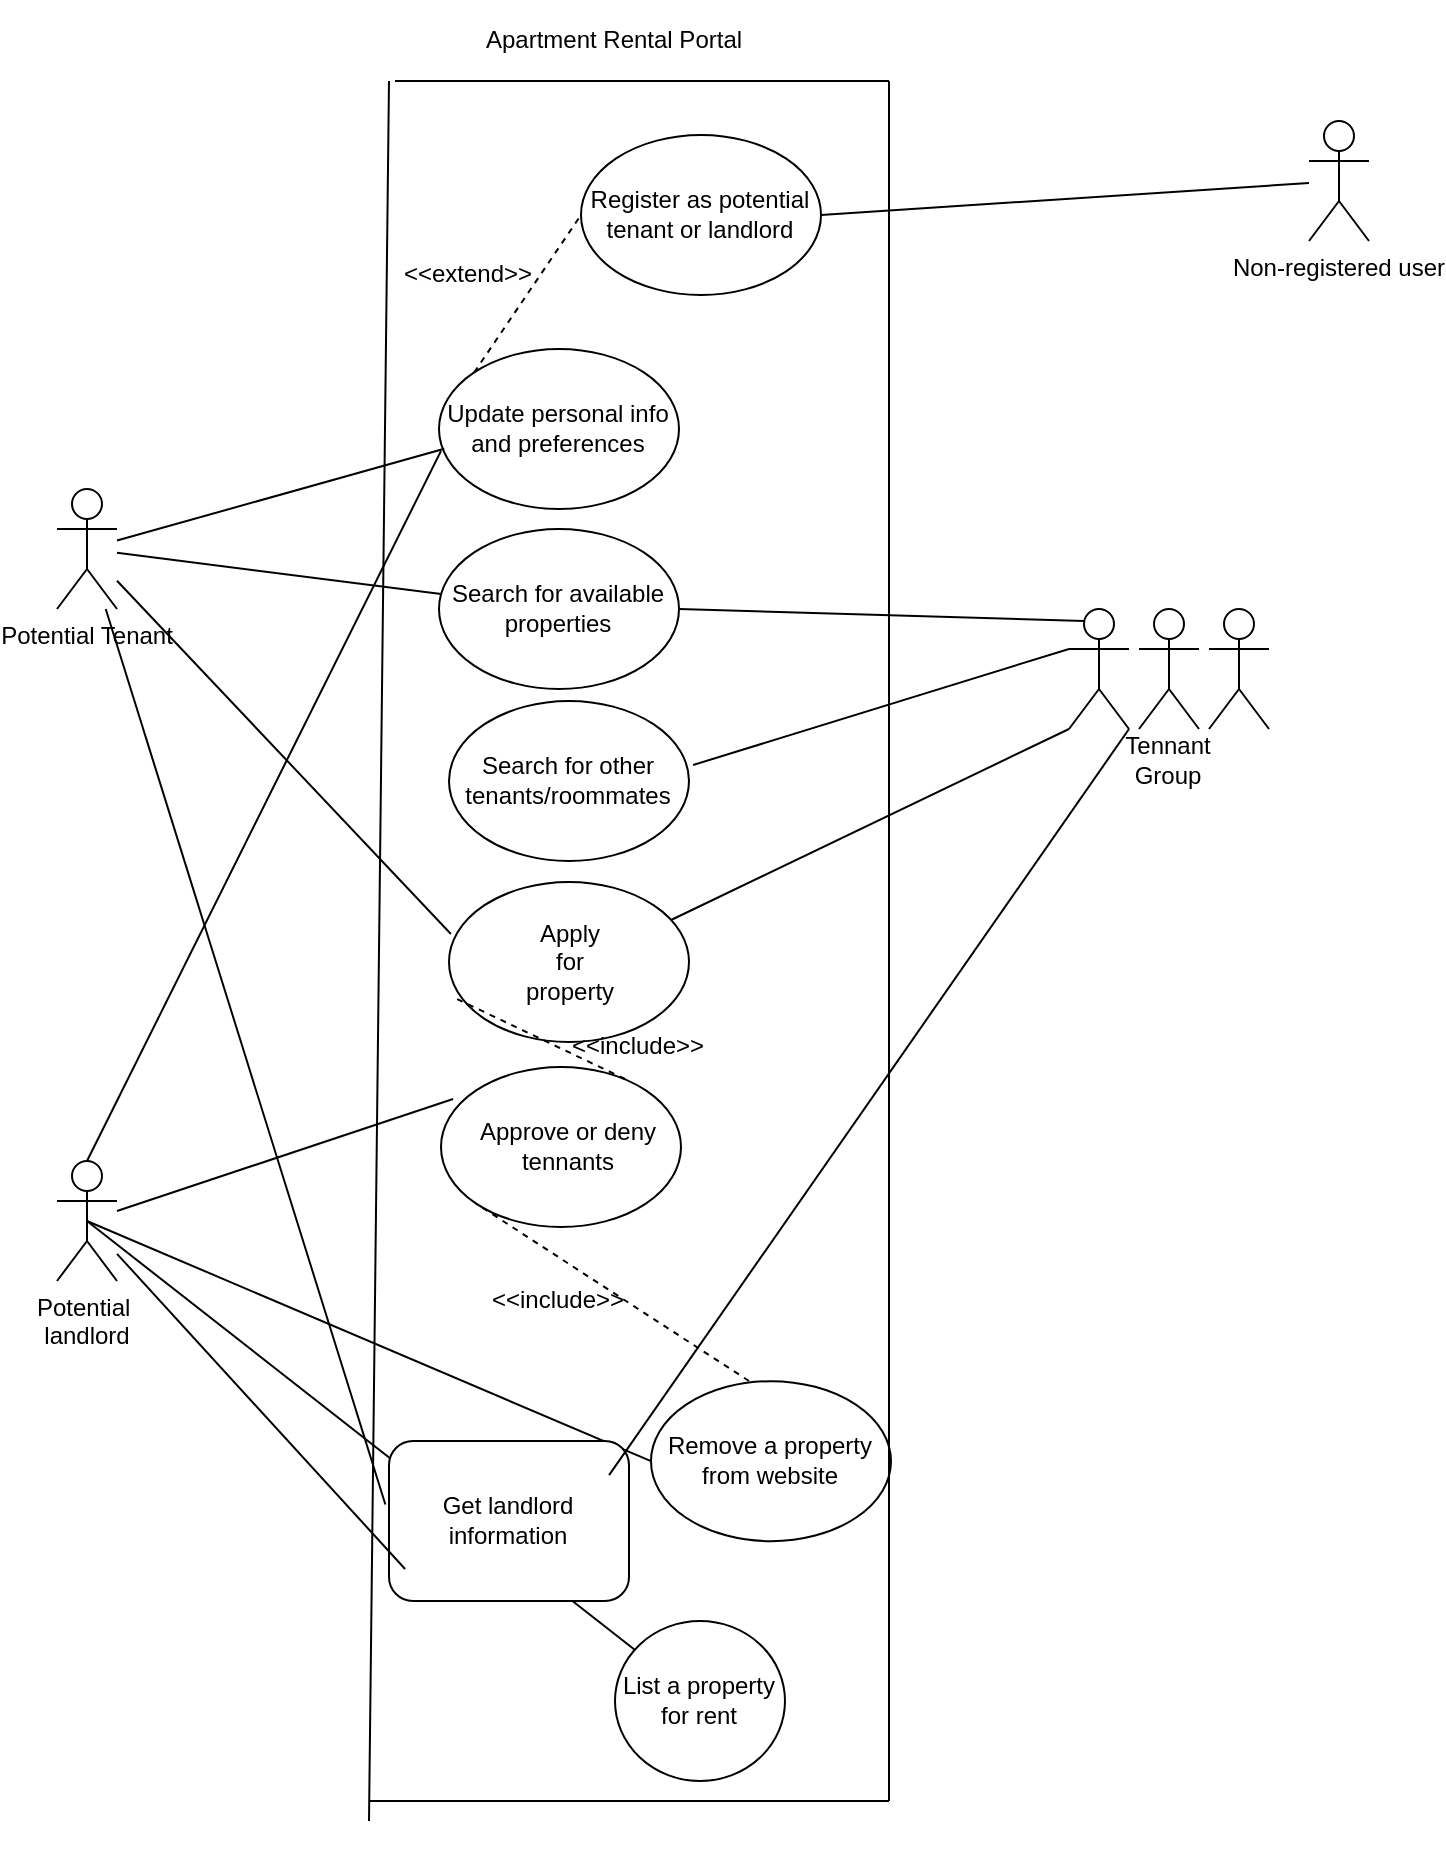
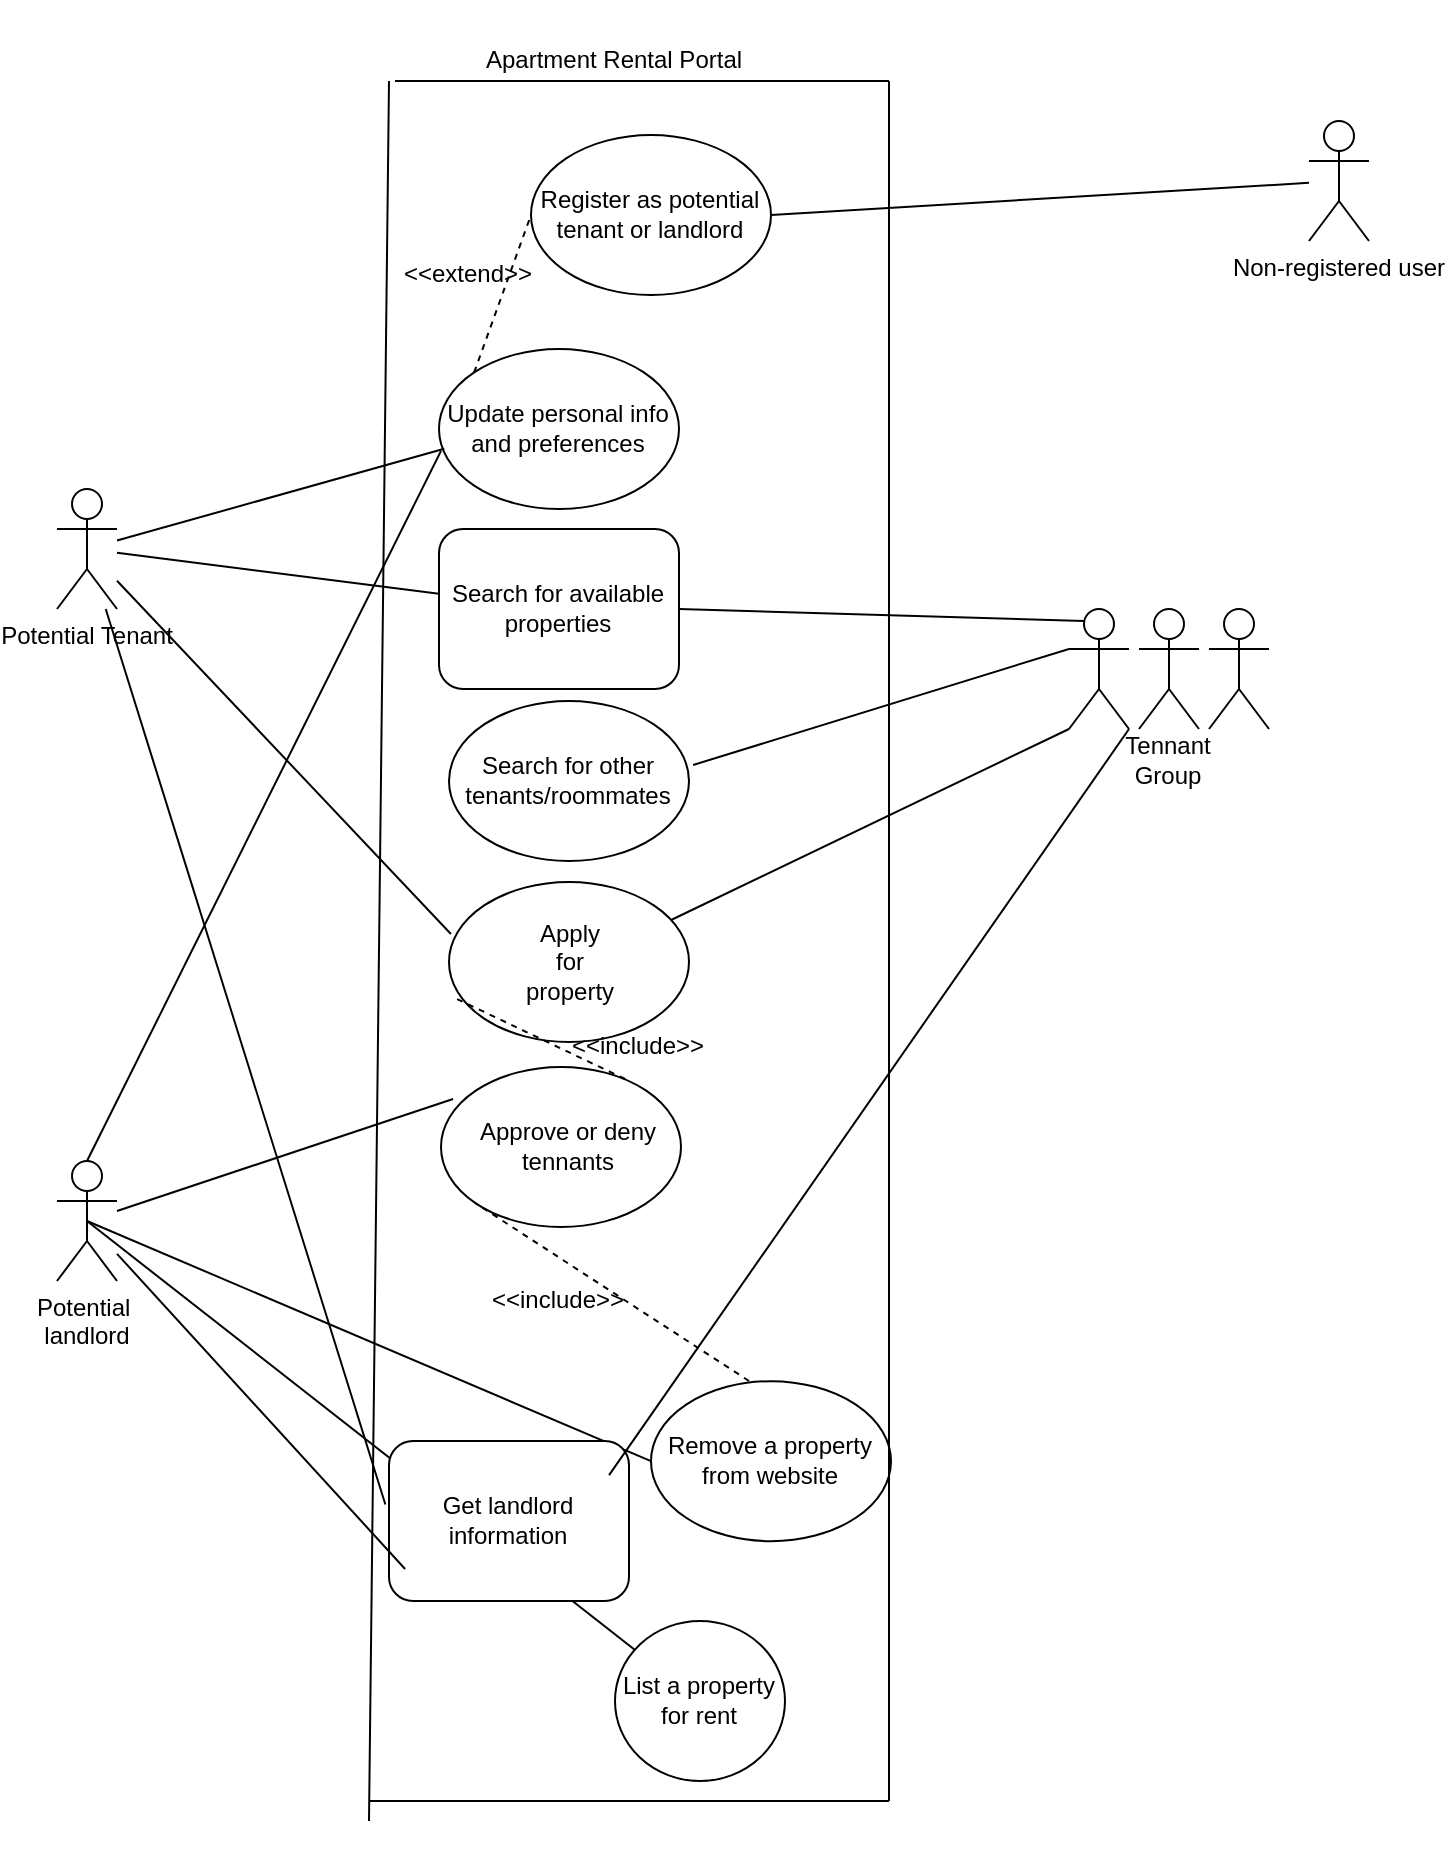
node "Apartment Rental Portal": moved (615, 41) -> (615, 61)
node "Register as potential tenant or landlord": moved (701, 215) -> (651, 215)
node "Search for available properties": shape ellipse -> rounded rectangle
